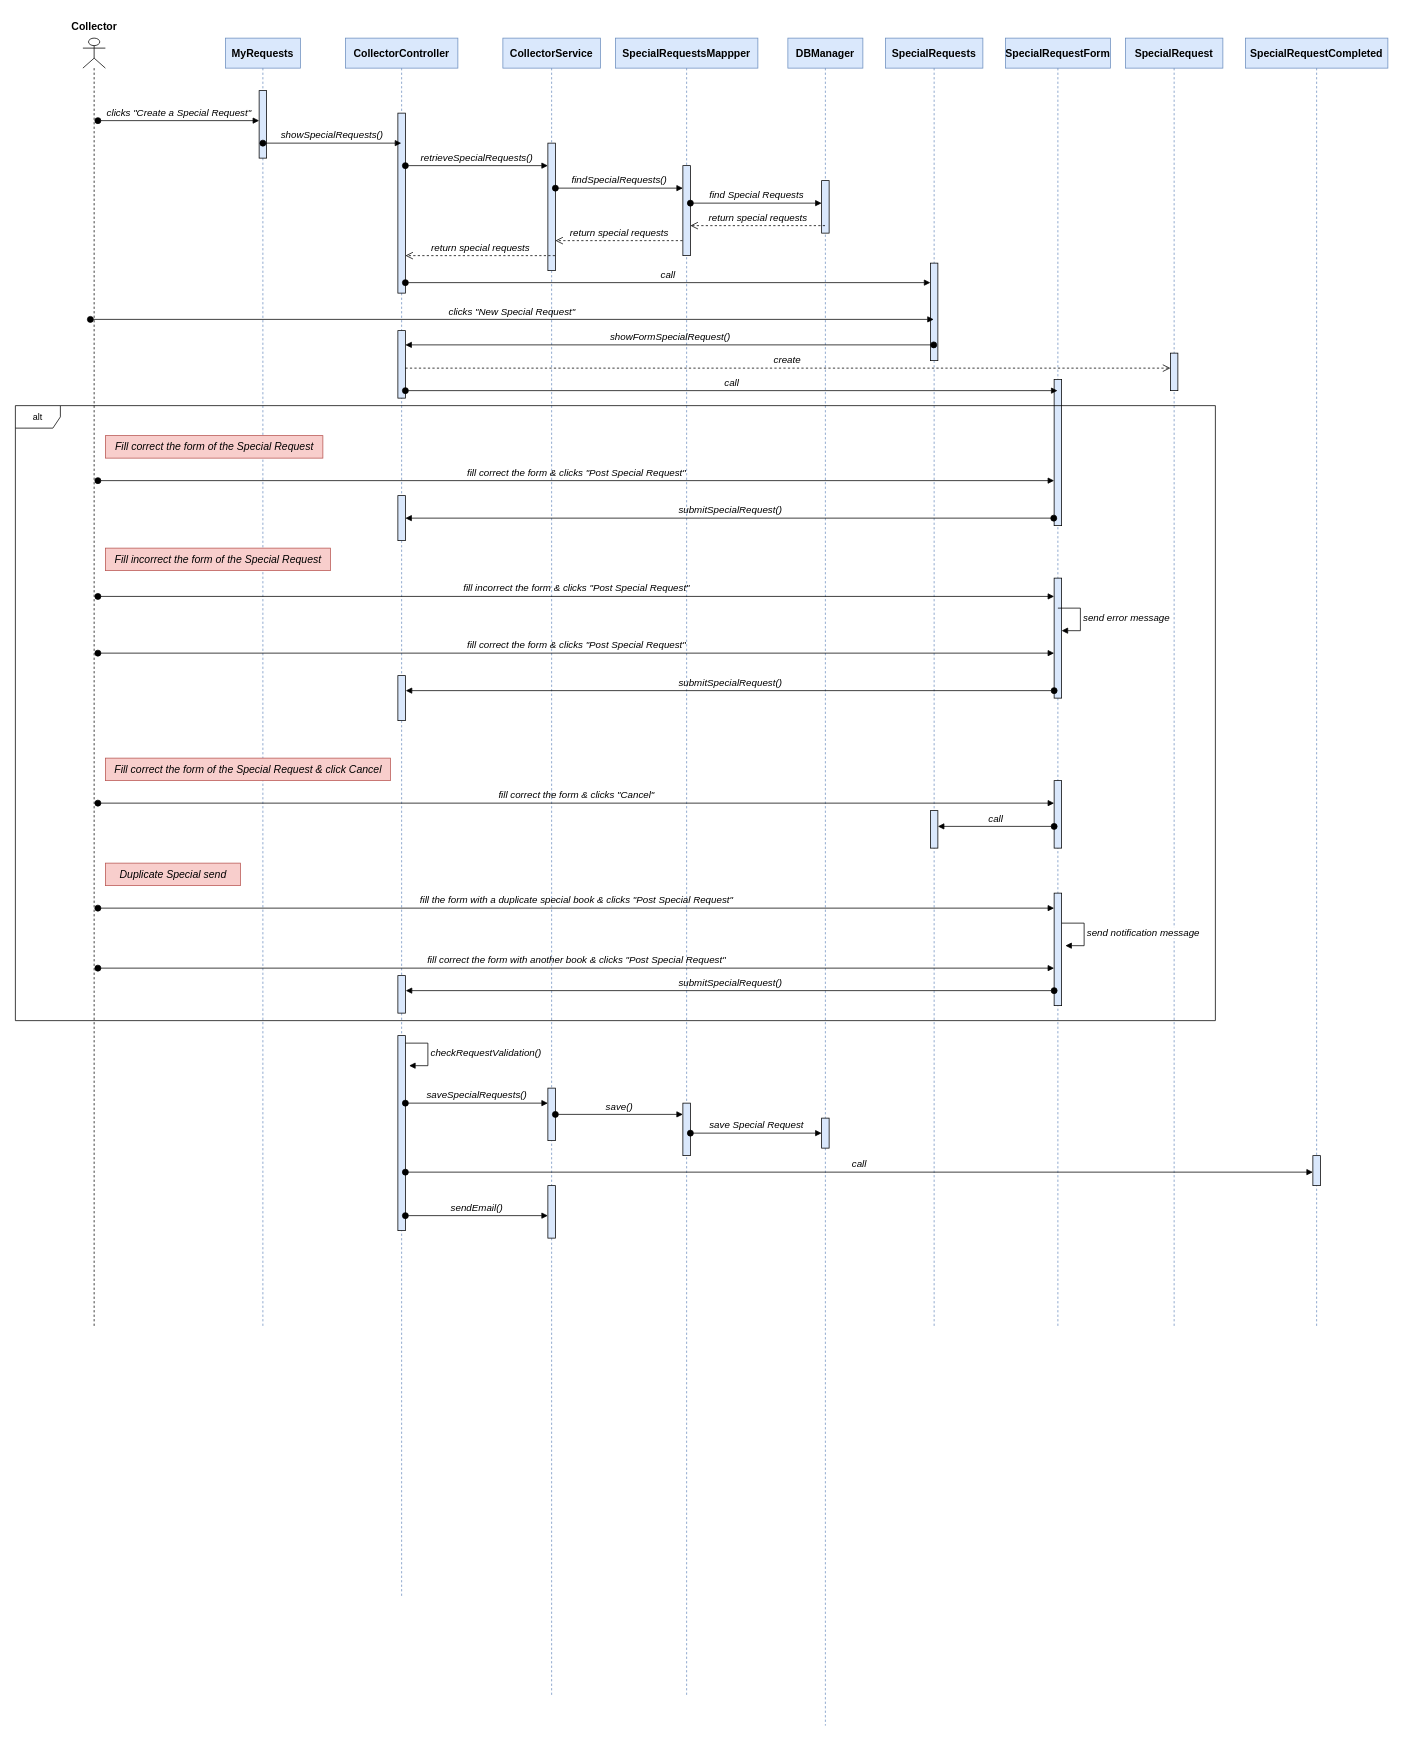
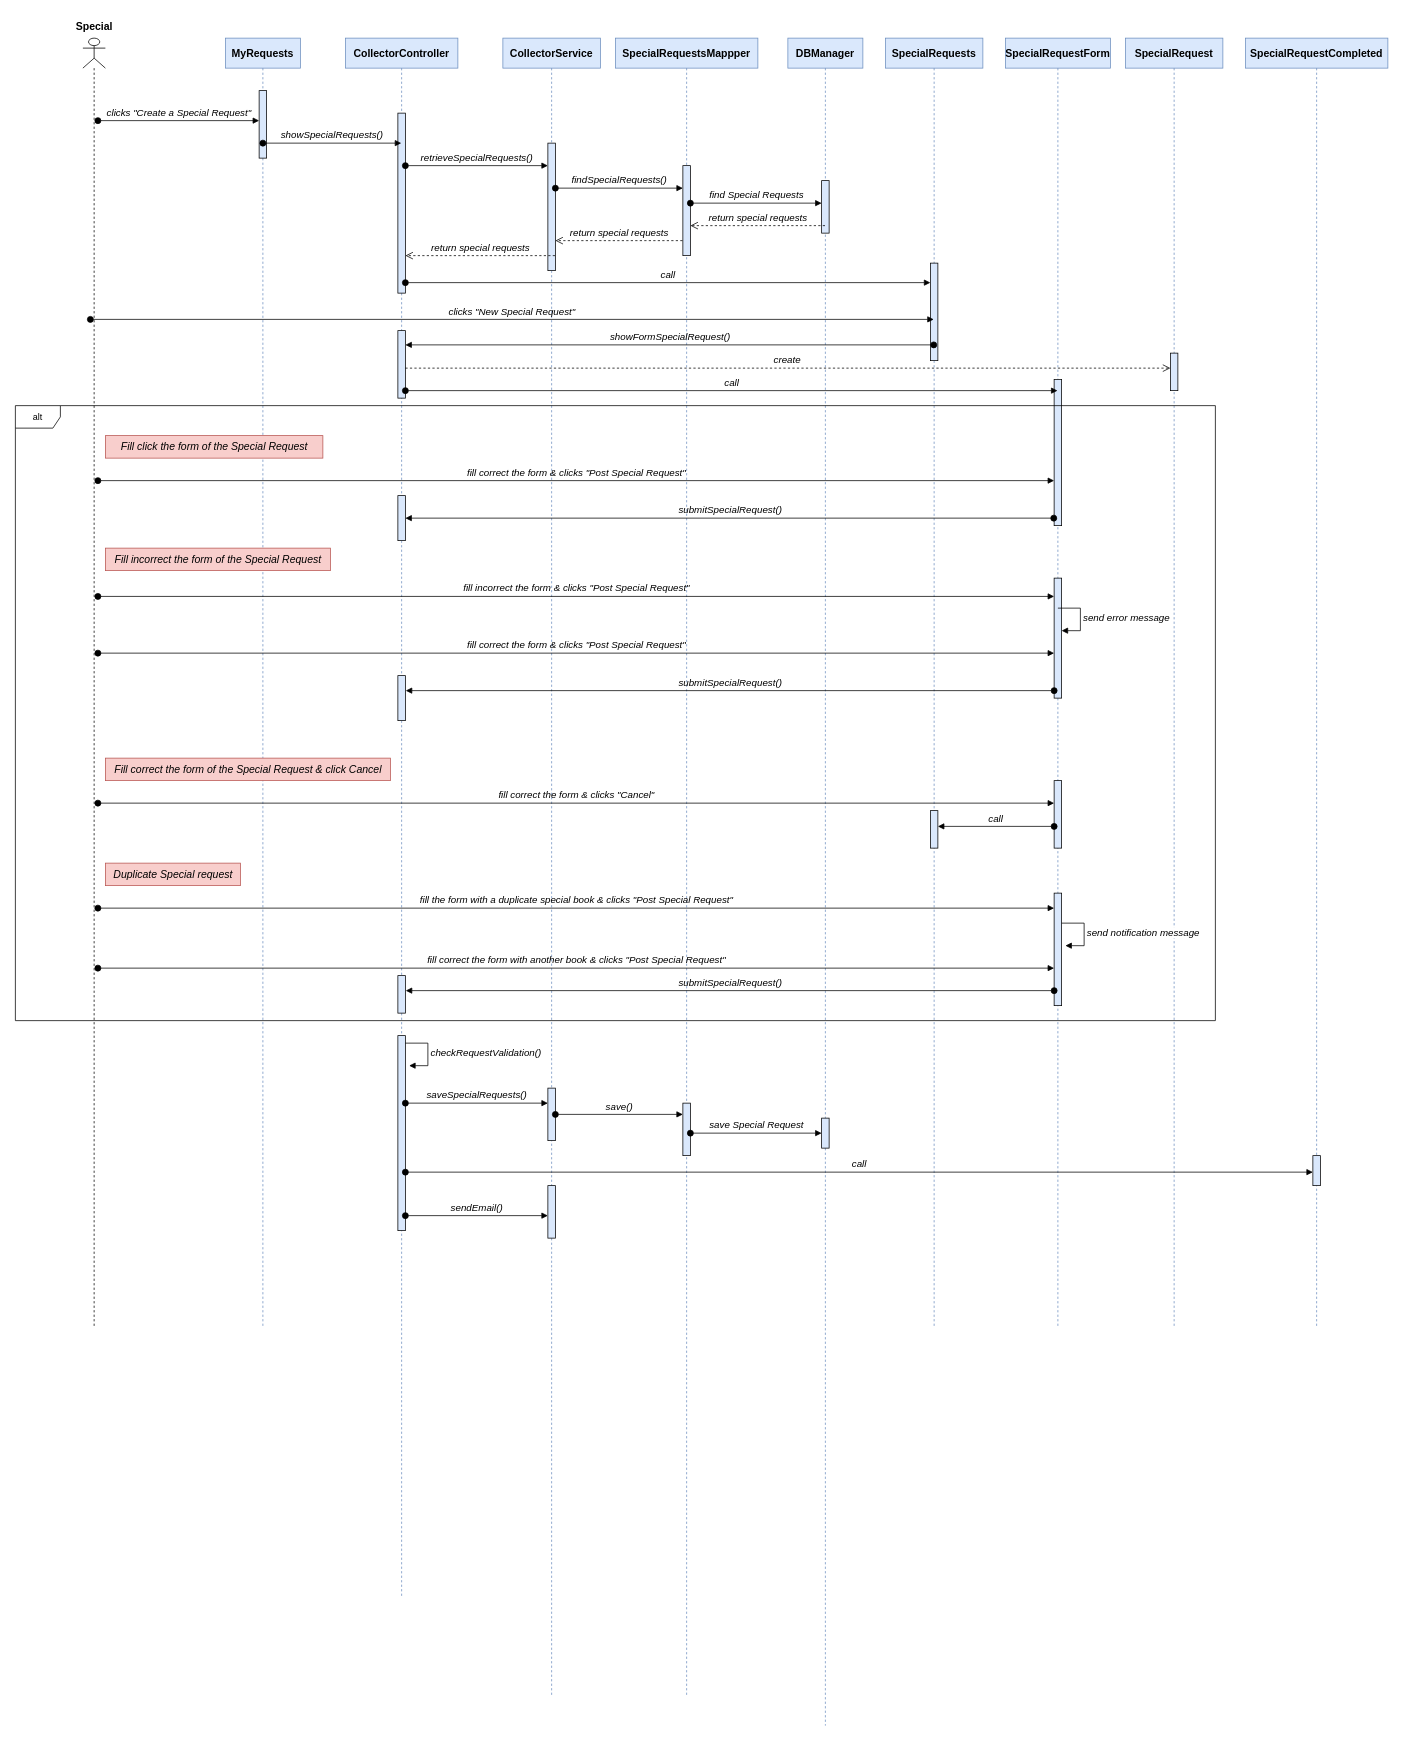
node "Collector": label "Collector" -> "Special"
node "Fill correct the form of the Special Request": label "Fill correct the form of the Special Request" -> "Fill click the form of the Special Request"
node "Duplicate Special send": label "Duplicate Special send" -> "Duplicate Special request"
